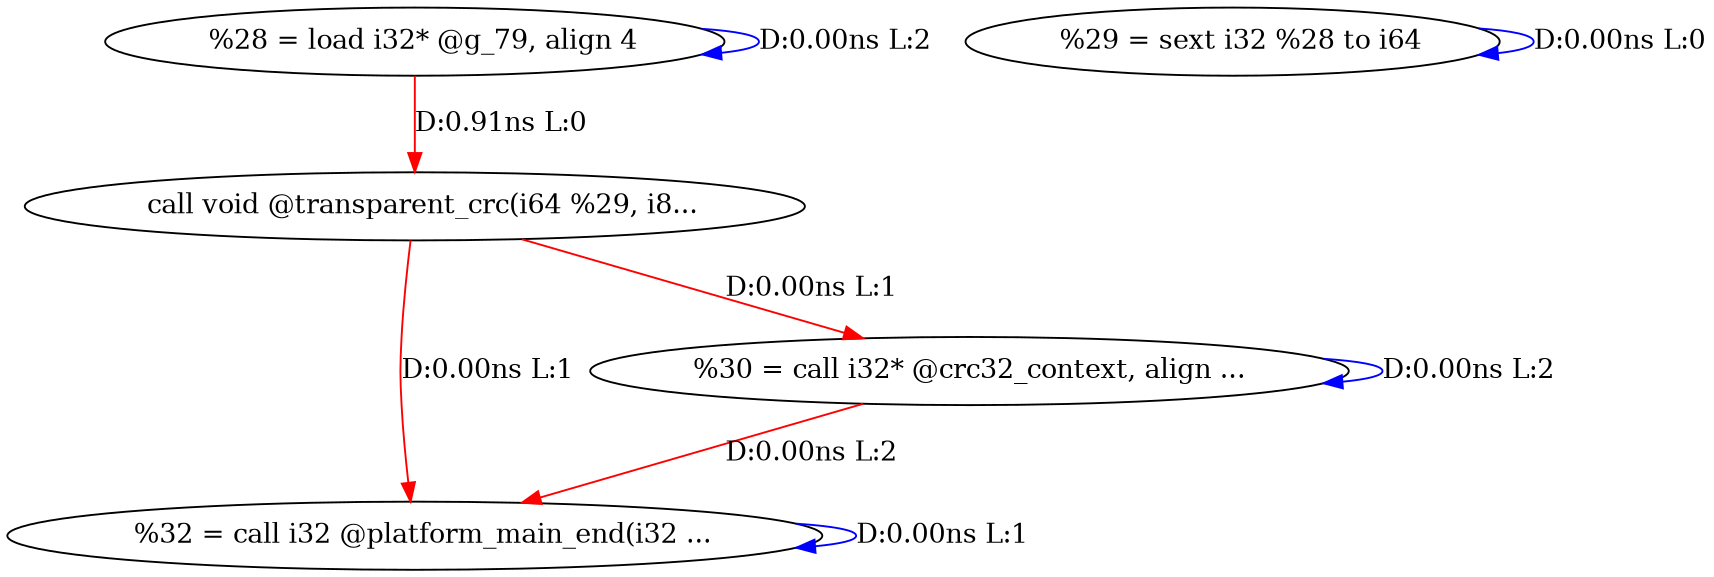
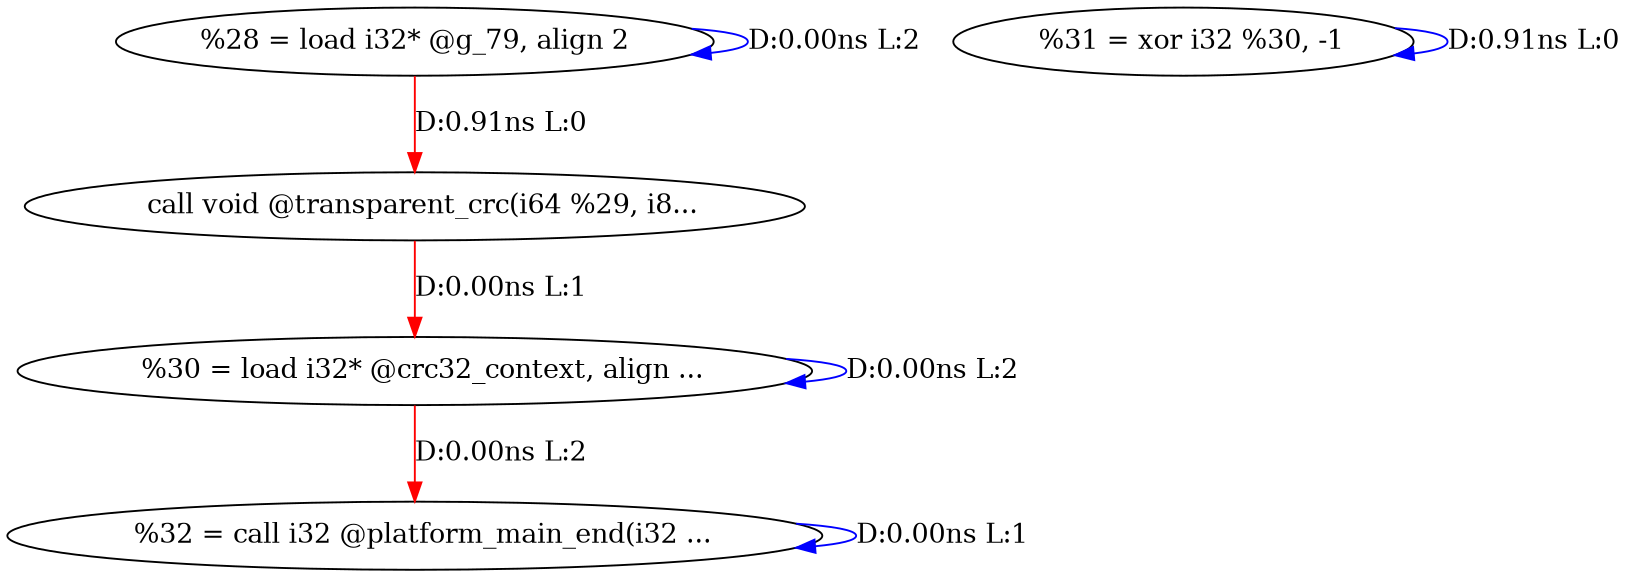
node "%28 = load i32* @g_79, align 4": label "%28 = load i32* @g_79, align 4" -> "%28 = load i32* @g_79, align 2"
node "%31 = xor i32 %30, -1": added
node "%29 = sext i32 %28 to i64": removed
edge "call void @transparent_crc(i64 %29, i8..." -> "%32 = call i32 @platform_main_end(i32 ...": removed, label "D:0.00ns L:1"
node "%30 = call i32* @crc32_context, align ...": label "%30 = call i32* @crc32_context, align ..." -> "%30 = load i32* @crc32_context, align ..."
